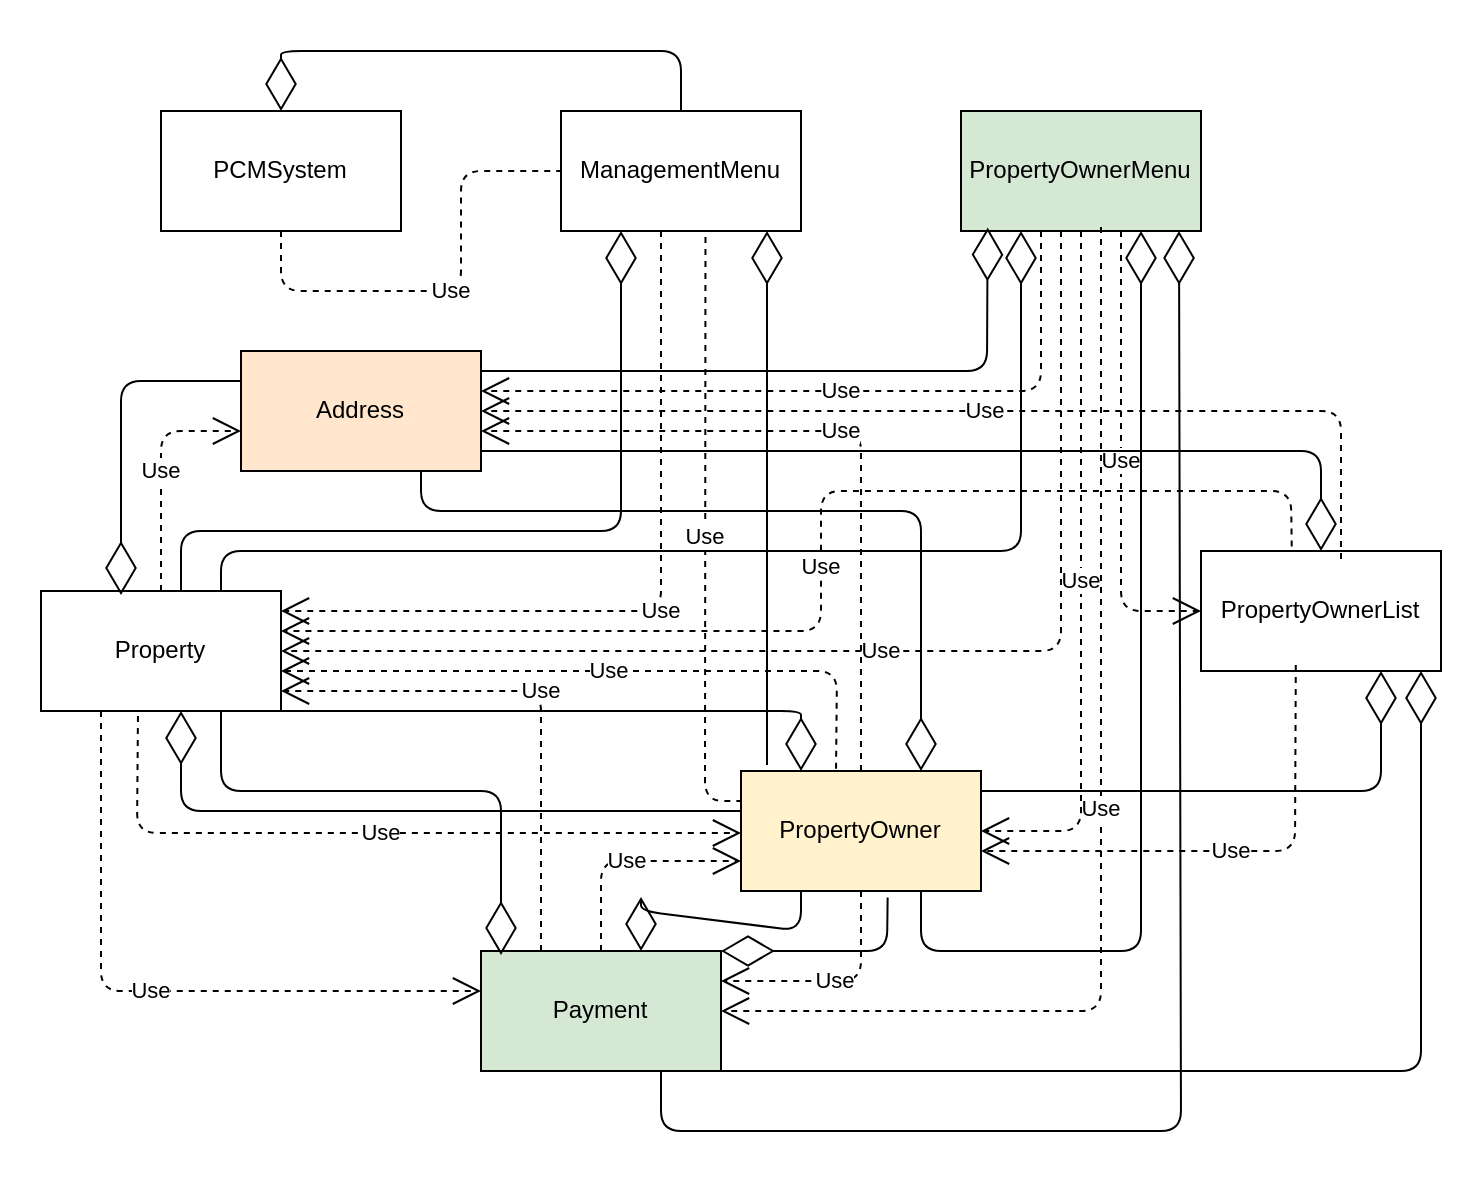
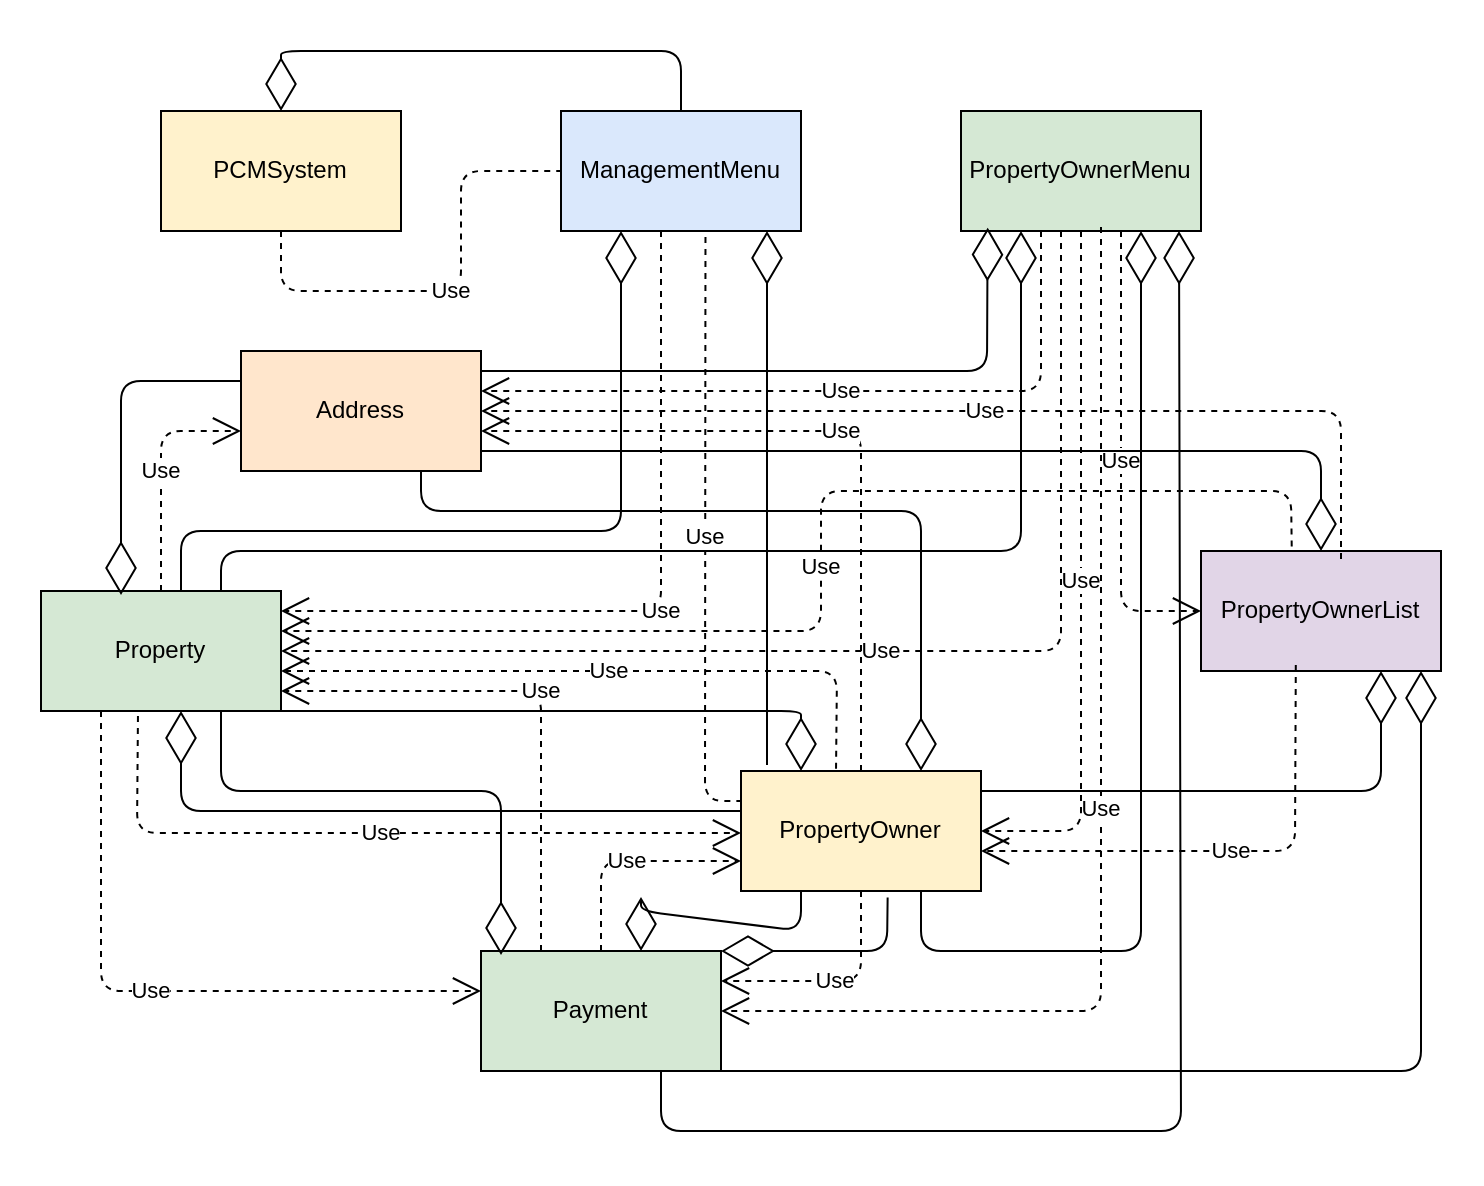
node "PCMSystem": fillcolor #ffffff -> #fff2cc
node "ManagementMenu": fillcolor #ffffff -> #dae8fc
node "PropertyOwnerList": fillcolor #ffffff -> #e1d5e7
node "Property": fillcolor #ffffff -> #d5e8d4
